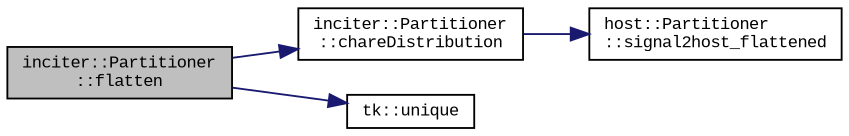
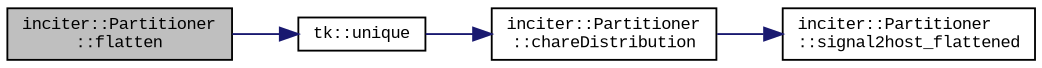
node "host::Partitioner ::signal2host_flattened": label "host::Partitioner ::signal2host_flattened" -> "inciter::Partitioner ::signal2host_flattened"
edge "inciter::Partitioner ::flatten" -> "inciter::Partitioner ::chareDistribution": now "tk::unique" -> "inciter::Partitioner ::chareDistribution"
